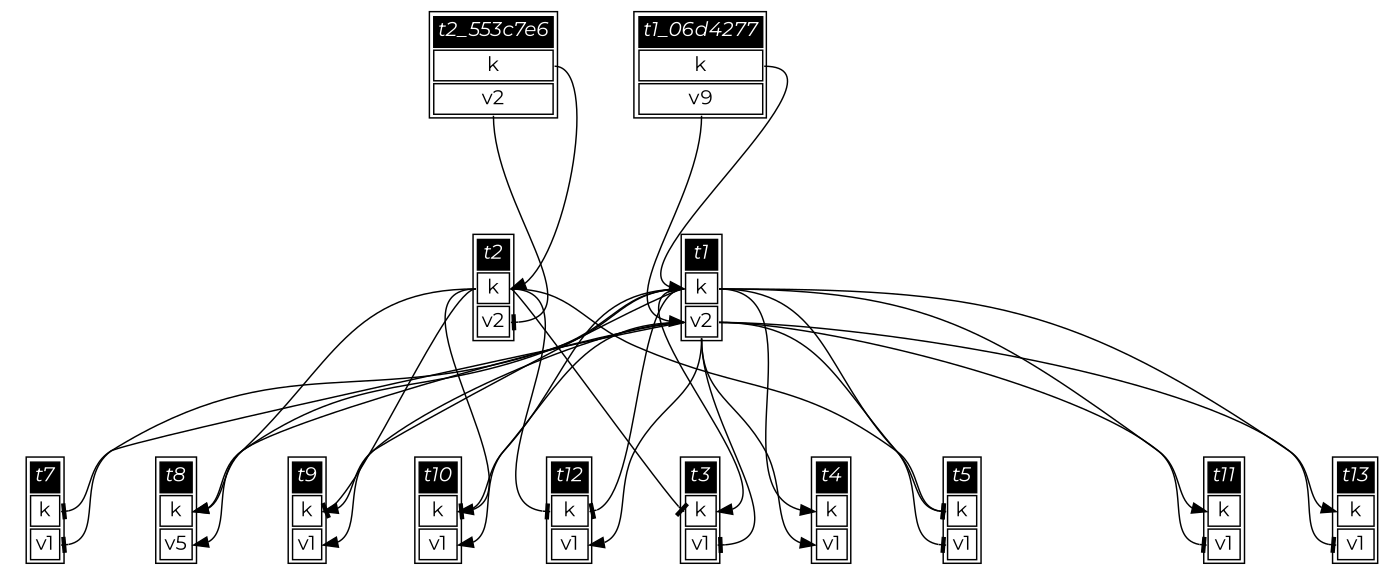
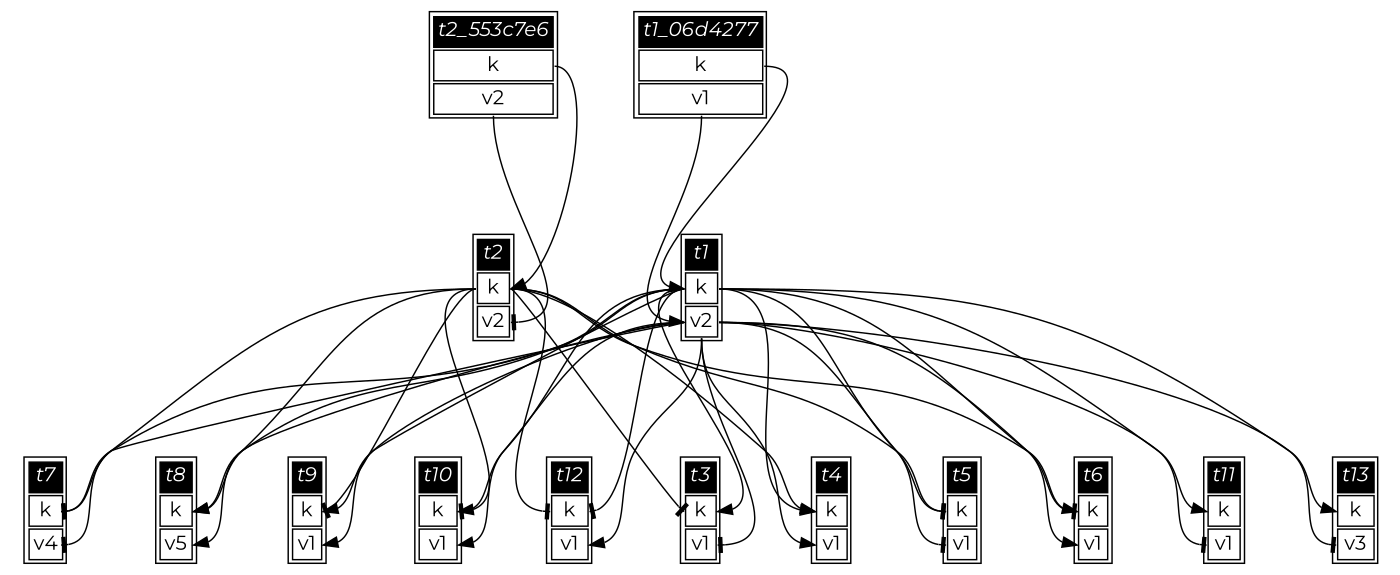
node "t1_06d4277": text "v9" -> "v1"
edge "t2" -> "t7": added
edge "t2" -> "t4": added
node "t6": added
node "t7": text "v1" -> "v4"
node "t13": text "v1" -> "v3"
